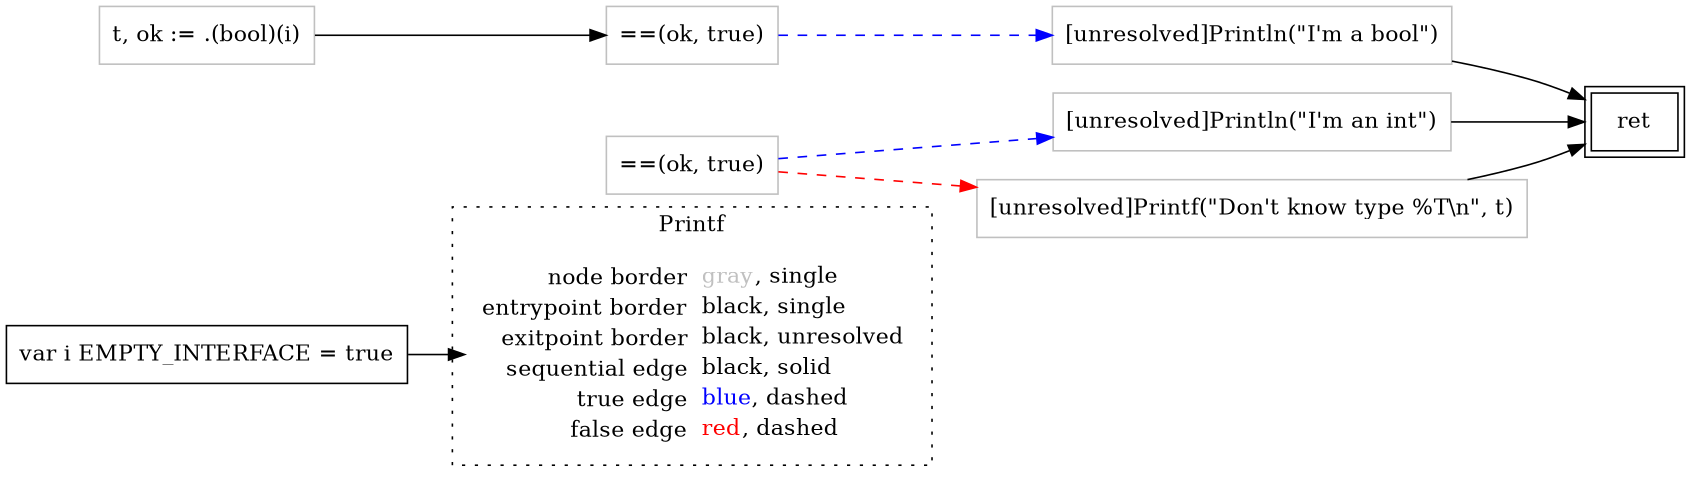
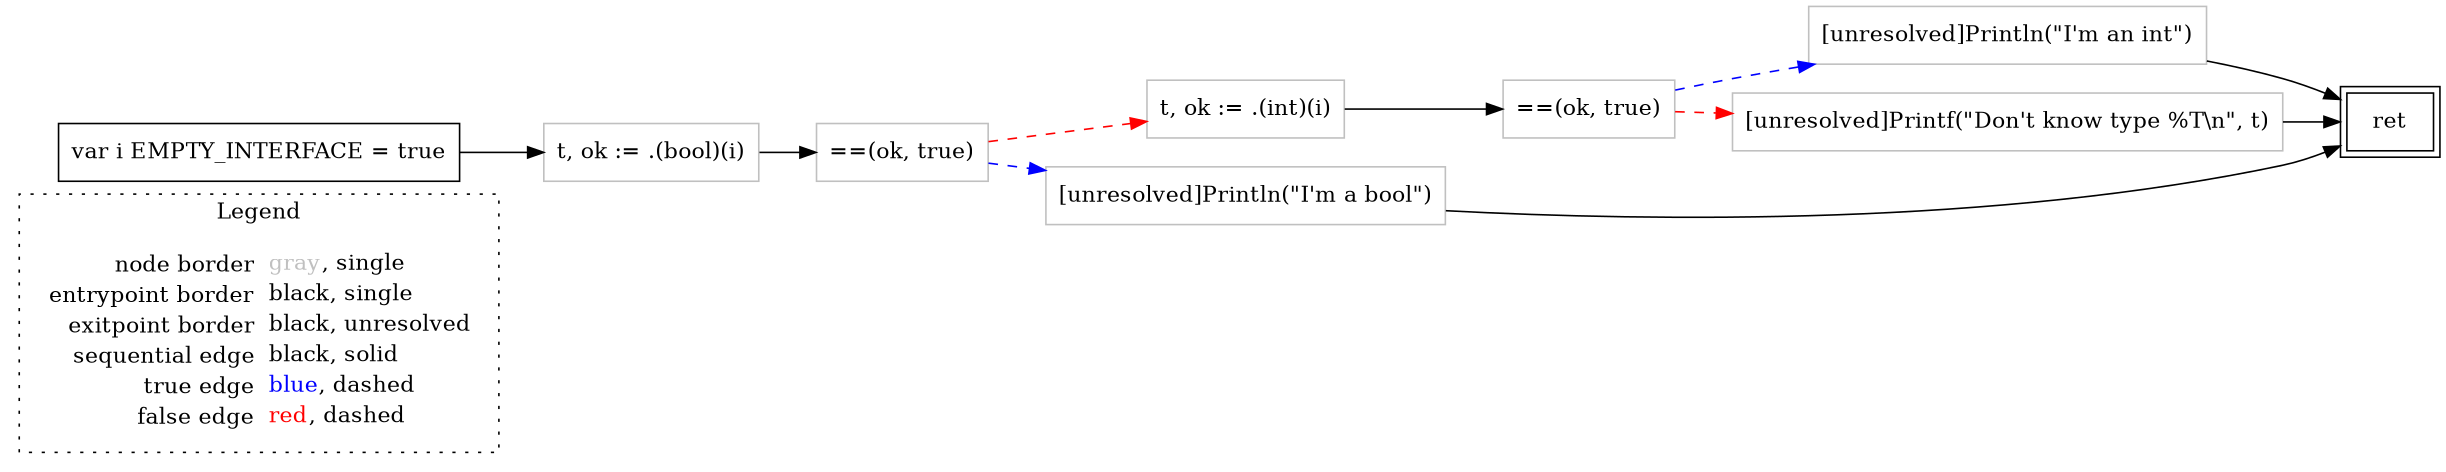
node "t, ok := .(int)(i)": added
cluster "Printf": label "Printf" -> "Legend"
edge "var i EMPTY_INTERFACE = true" -> "node border": now "var i EMPTY_INTERFACE = true" -> "t, ok := .(bool)(i)"
